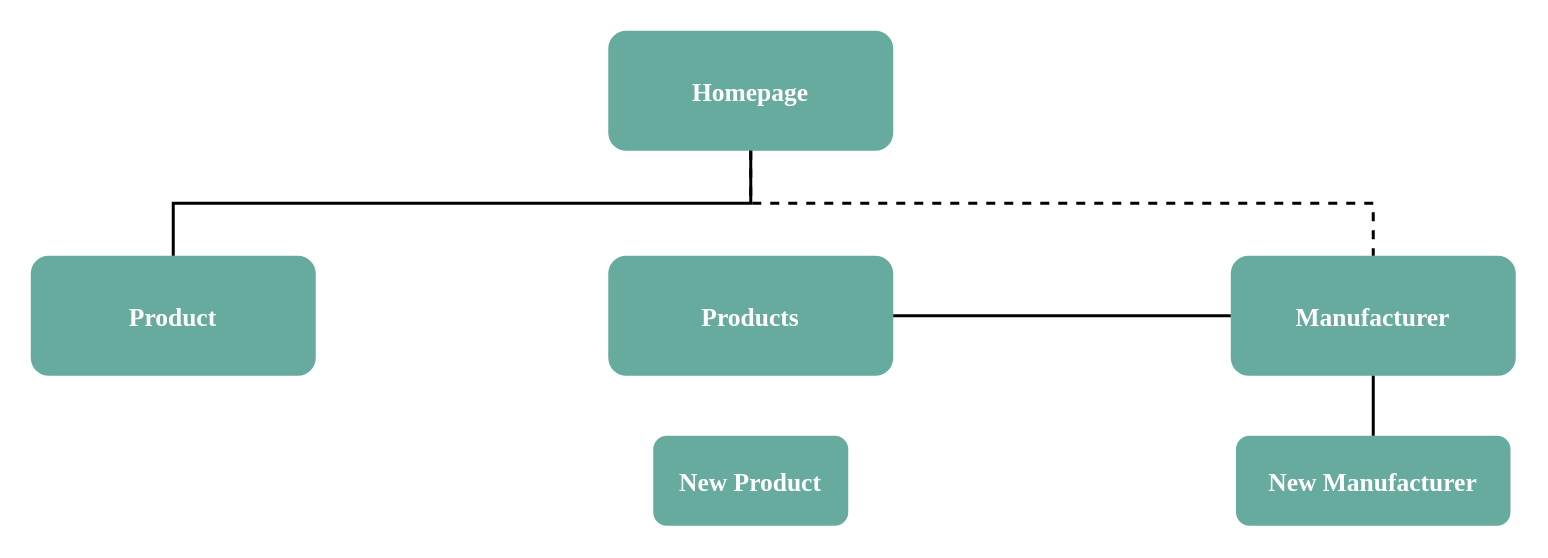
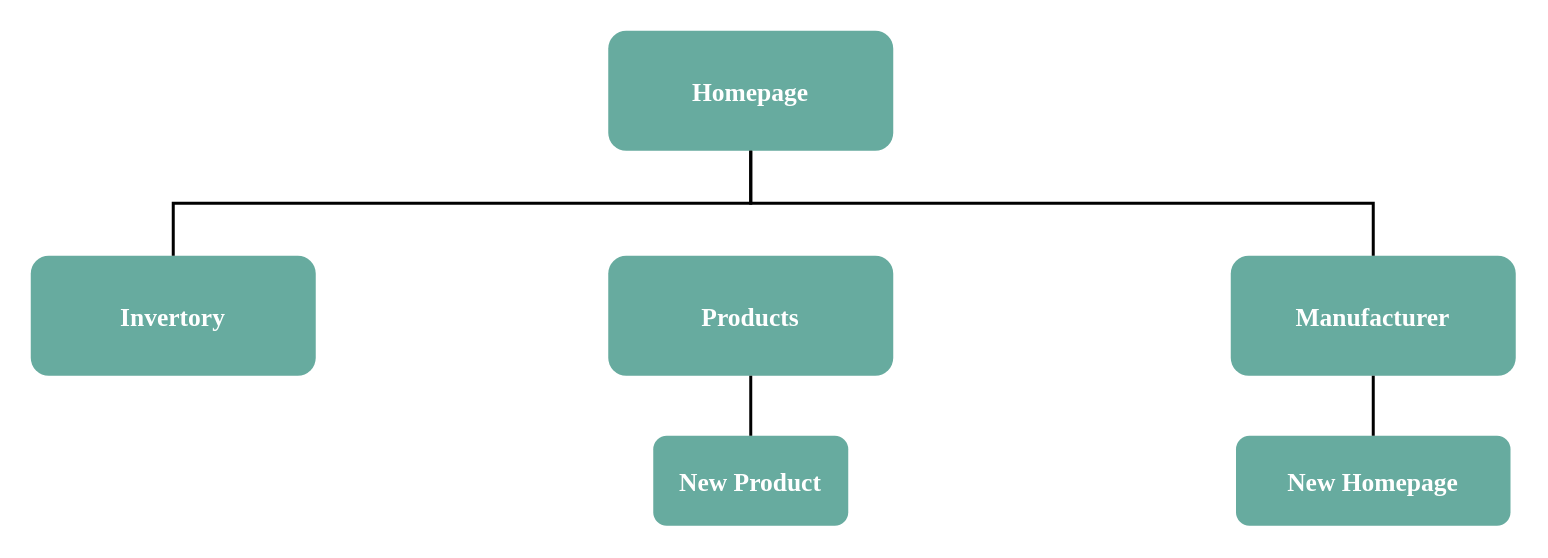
edge "Homepage" -- "Manufacturer": style dashed -> solid
edge "Products" -- "Manufacturer": now "Products" -- "New Product"
node "Product": label "Product" -> "Invertory"
node "New Manufacturer": label "New Manufacturer" -> "New Homepage"
